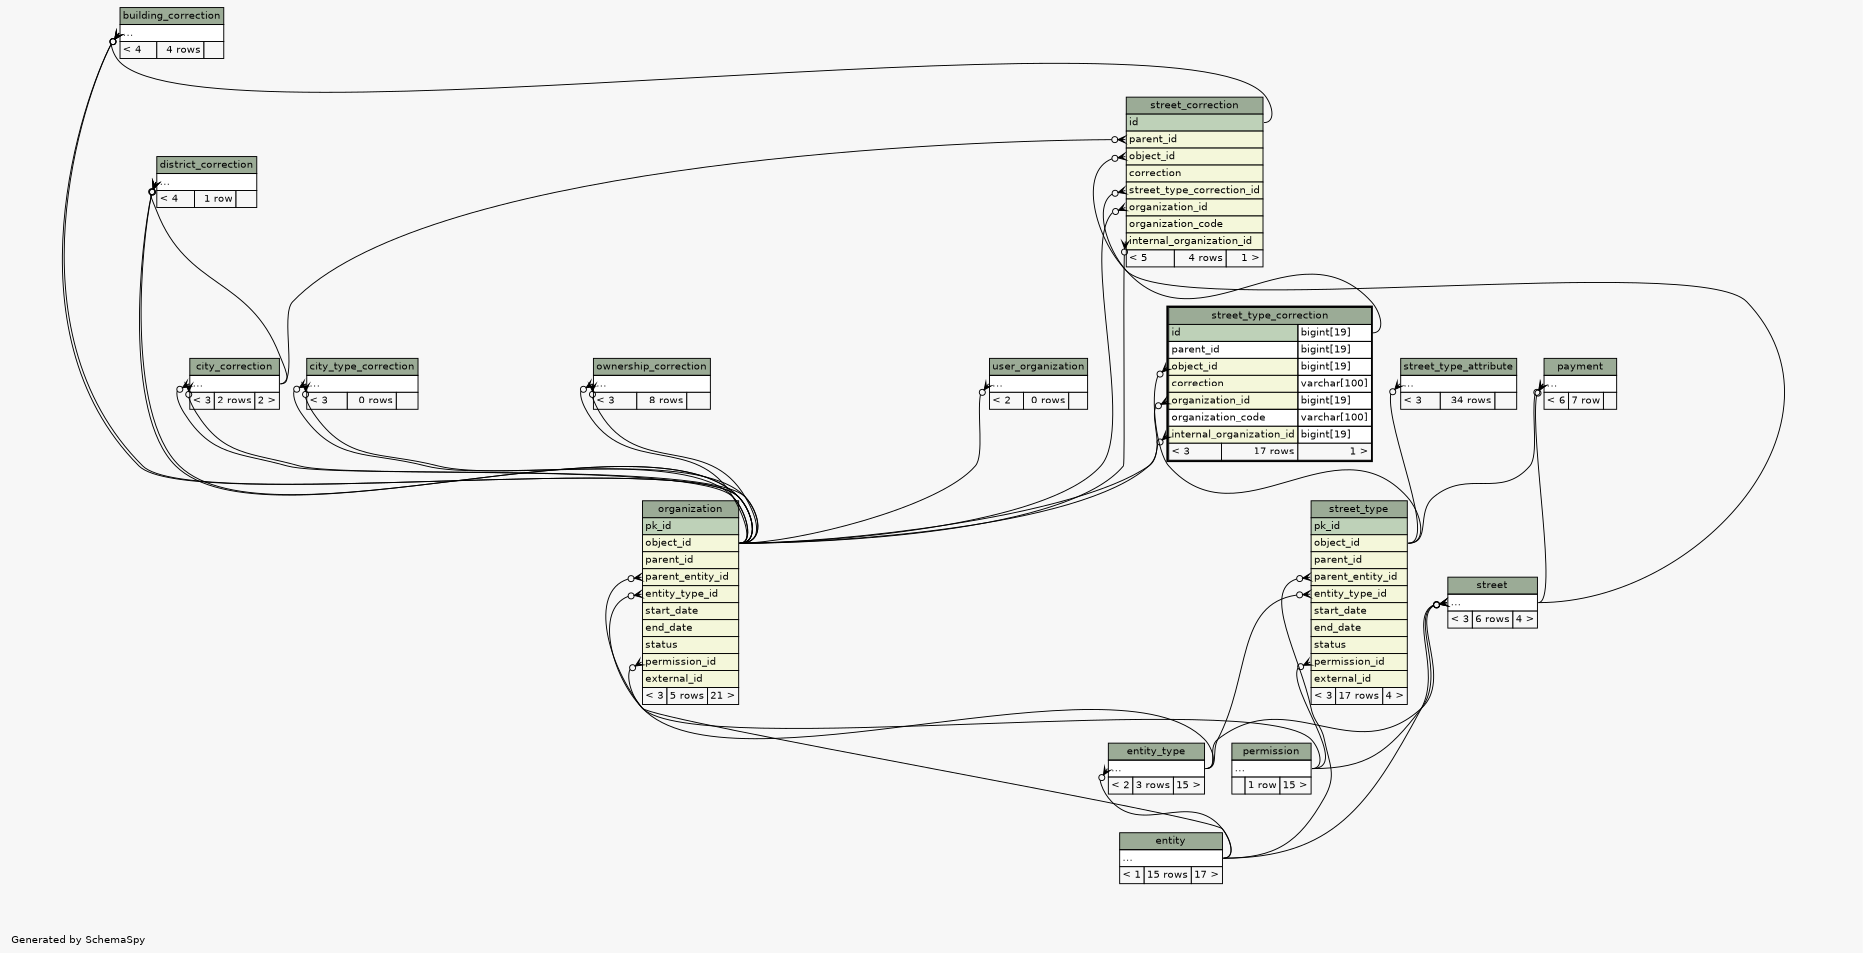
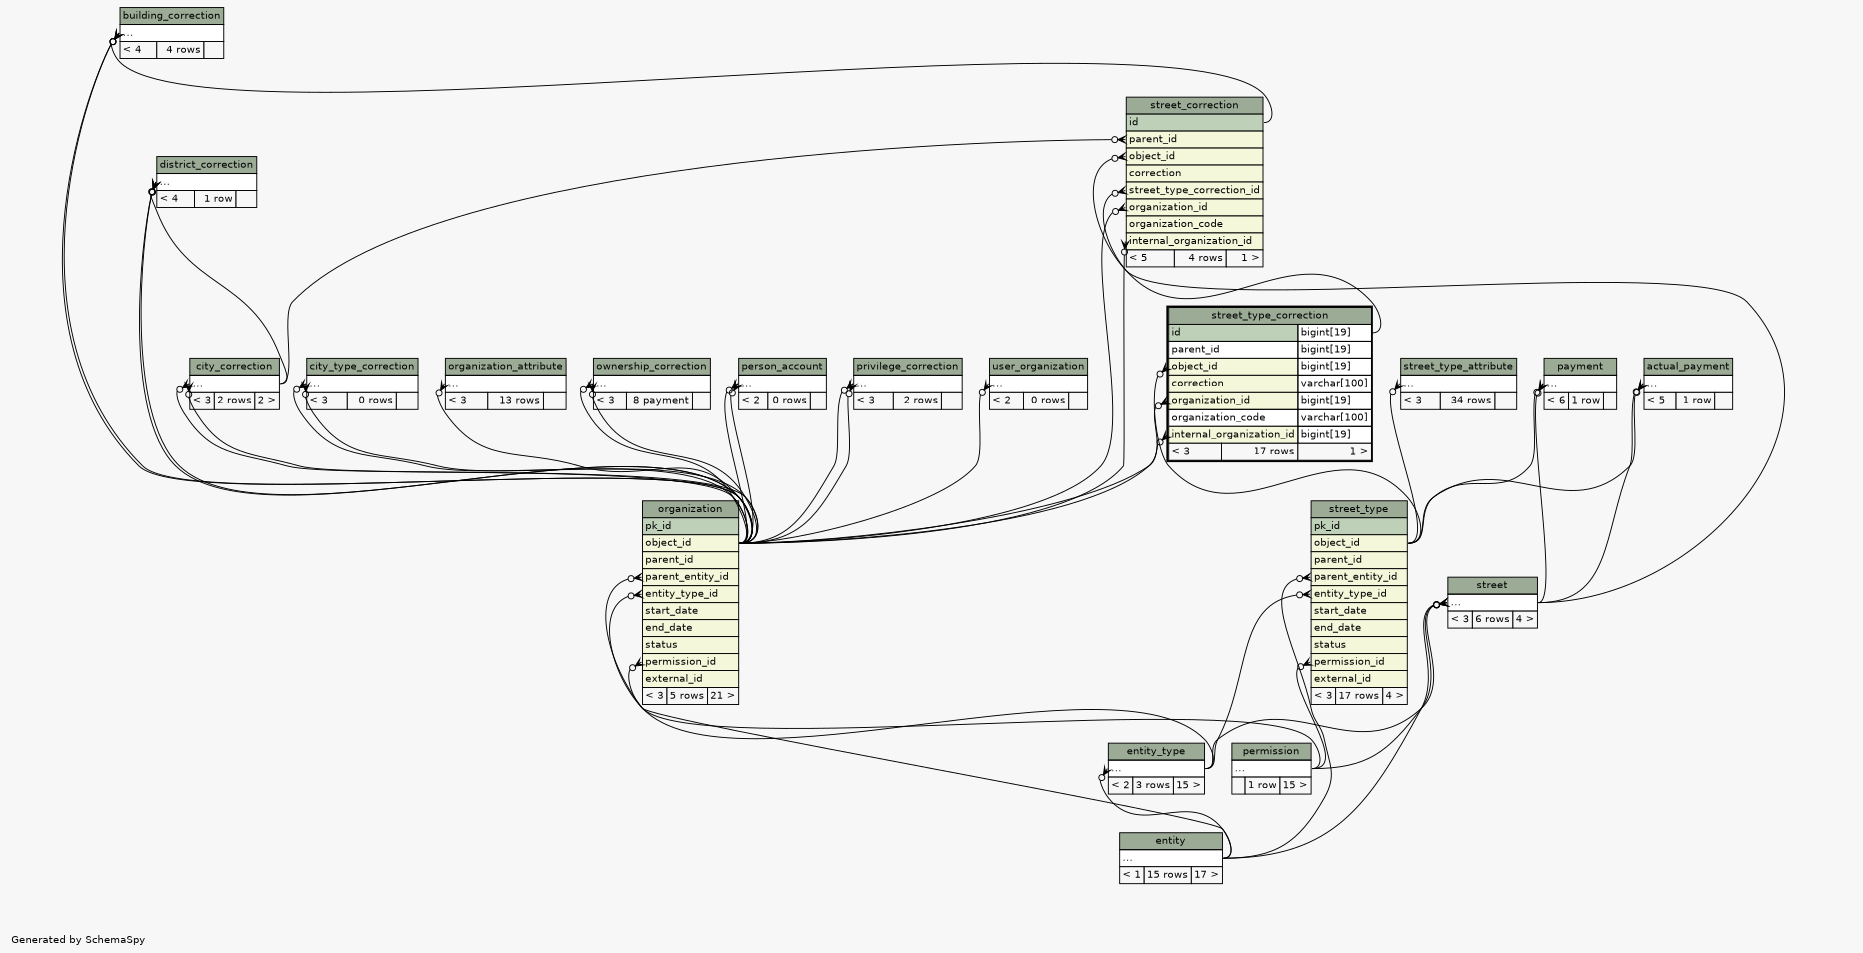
node "organization_attribute": added
node "person_account": added
node "privilege_correction": added
node "actual_payment": added
node "ownership_correction": text "8 rows" -> "8 payment"
node "payment": text "7 row" -> "1 row"
